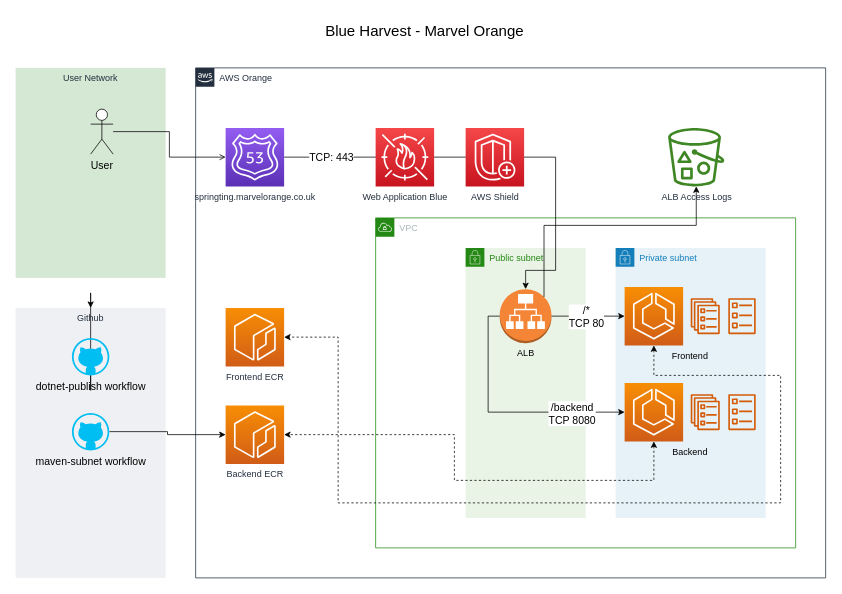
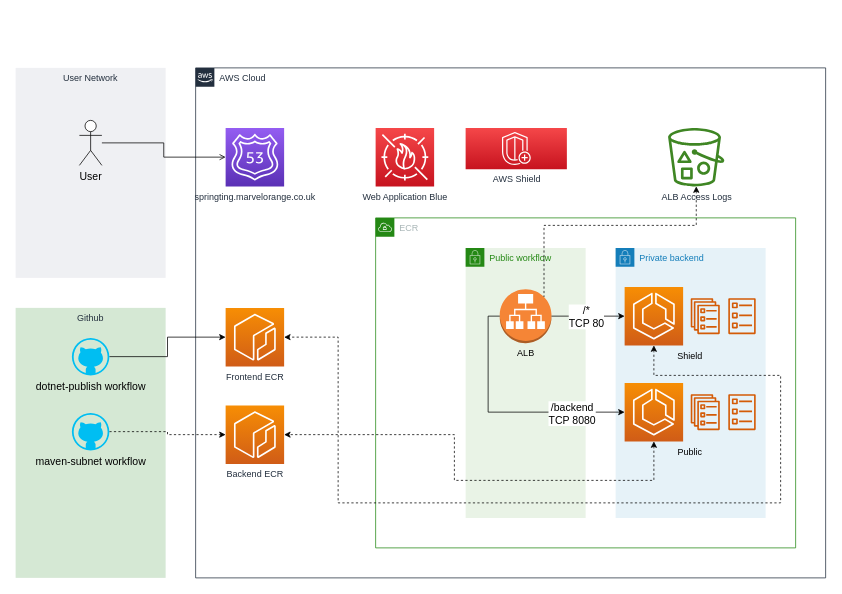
node "Blue Harvest - Marvel Orange": removed
node "AWS Orange": label "AWS Orange" -> "AWS Cloud"
node "User": moved (102, 132) -> (90, 143)
node "AWS Shield": size 59x59 -> 101x41
node "User Network": fillcolor #d5e8d4 -> #eff0f3
edge "springting.marvelorange.co.uk" -> "ALB": removed, label "TCP: 443"
edge "ALB" -> "ALB Access Logs": style solid -> dashed
node "VPC": label "VPC" -> "ECR"
node "Public subnet": label "Public subnet" -> "Public workflow"
node "Private subnet": label "Private subnet" -> "Private backend"
edge "dotnet-publish workflow" -> "Github": now "dotnet-publish workflow" -> "Frontend ECR"
node "Github": fillcolor #eff0f3 -> #d5e8d4
node "Frontend": label "Frontend" -> "Shield"
edge "maven-subnet workflow" -> "Backend ECR": style solid -> dashed
node "Backend": label "Backend" -> "Public"
